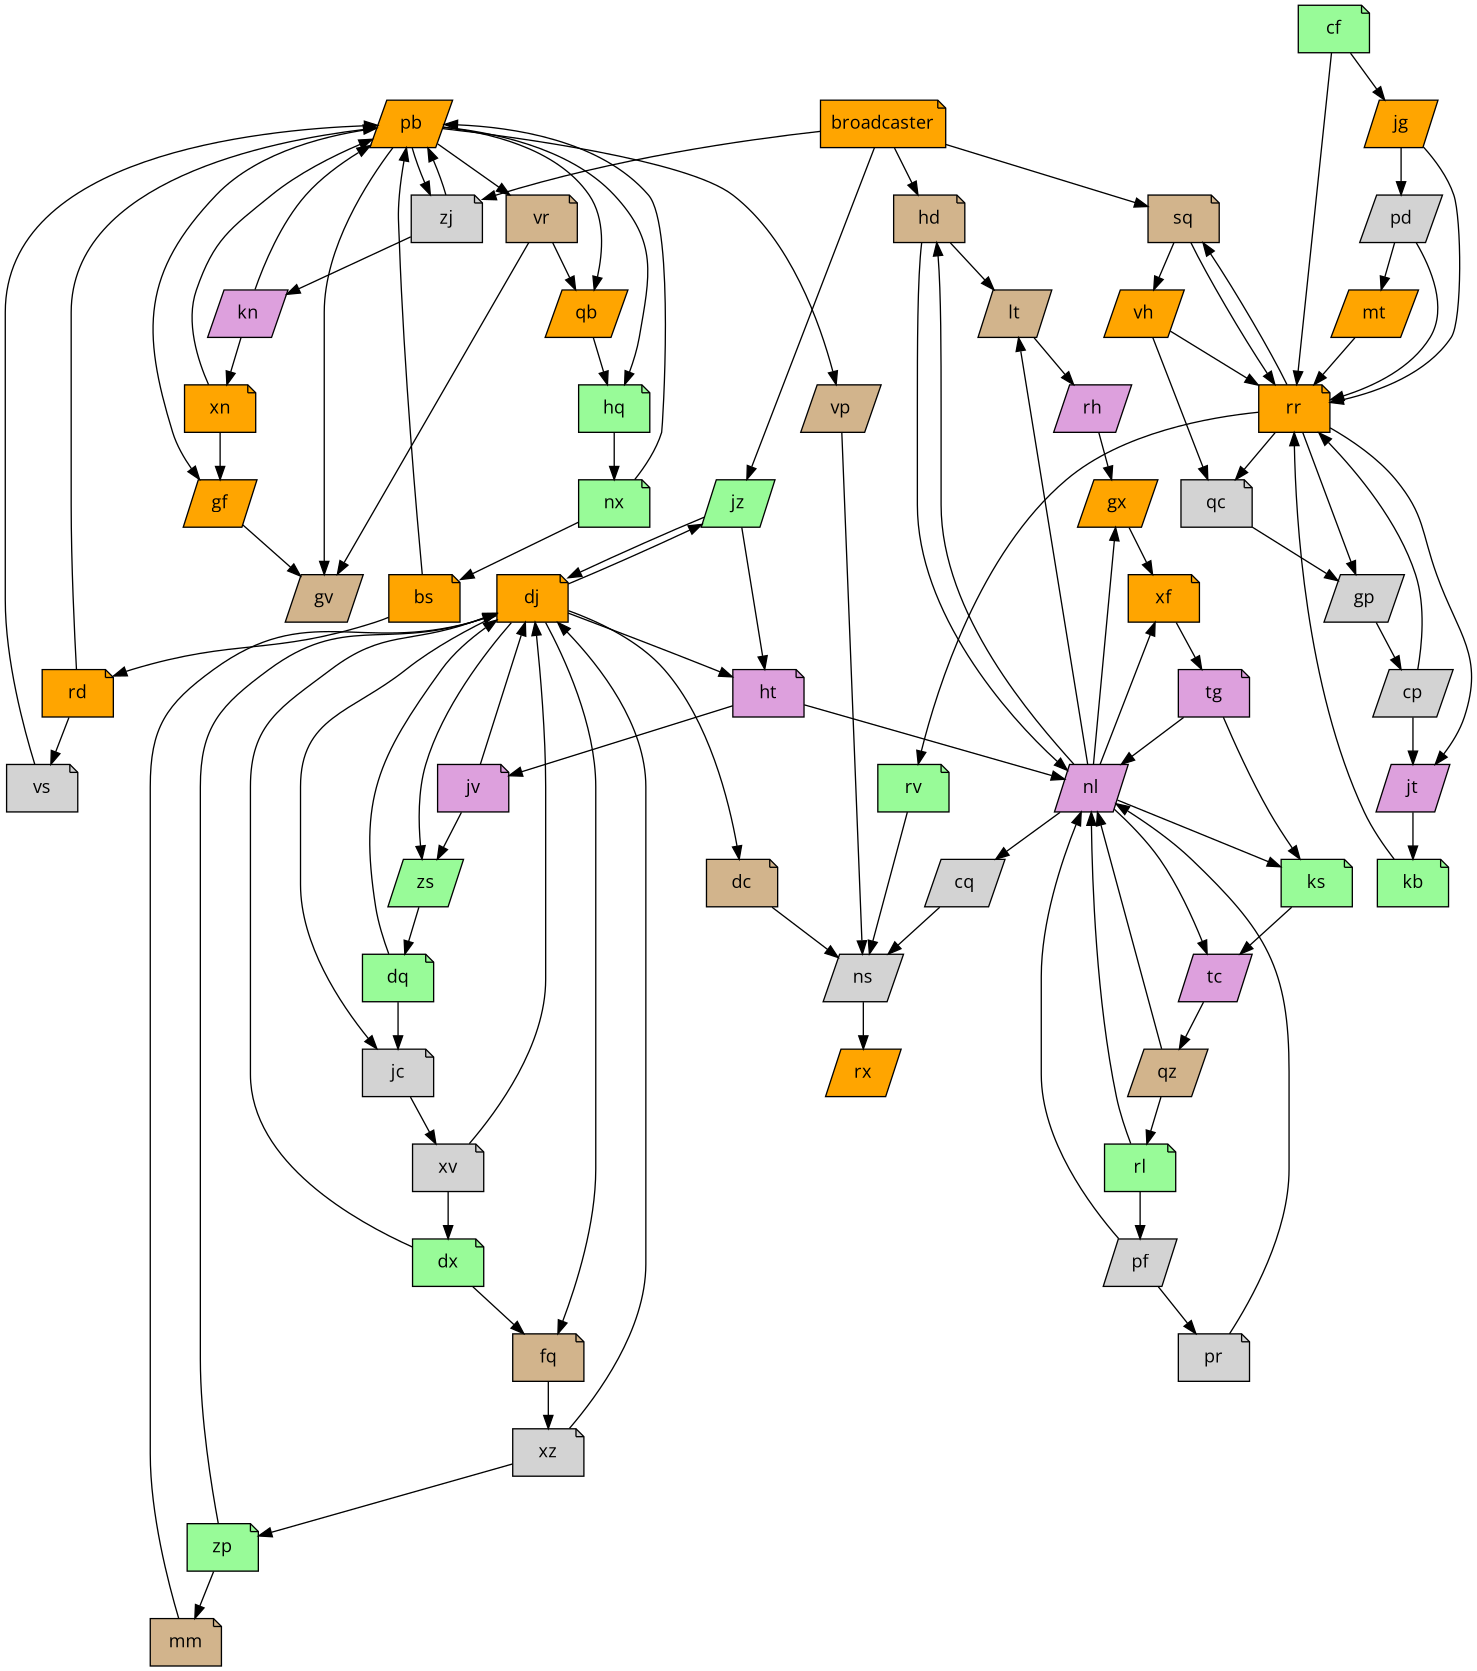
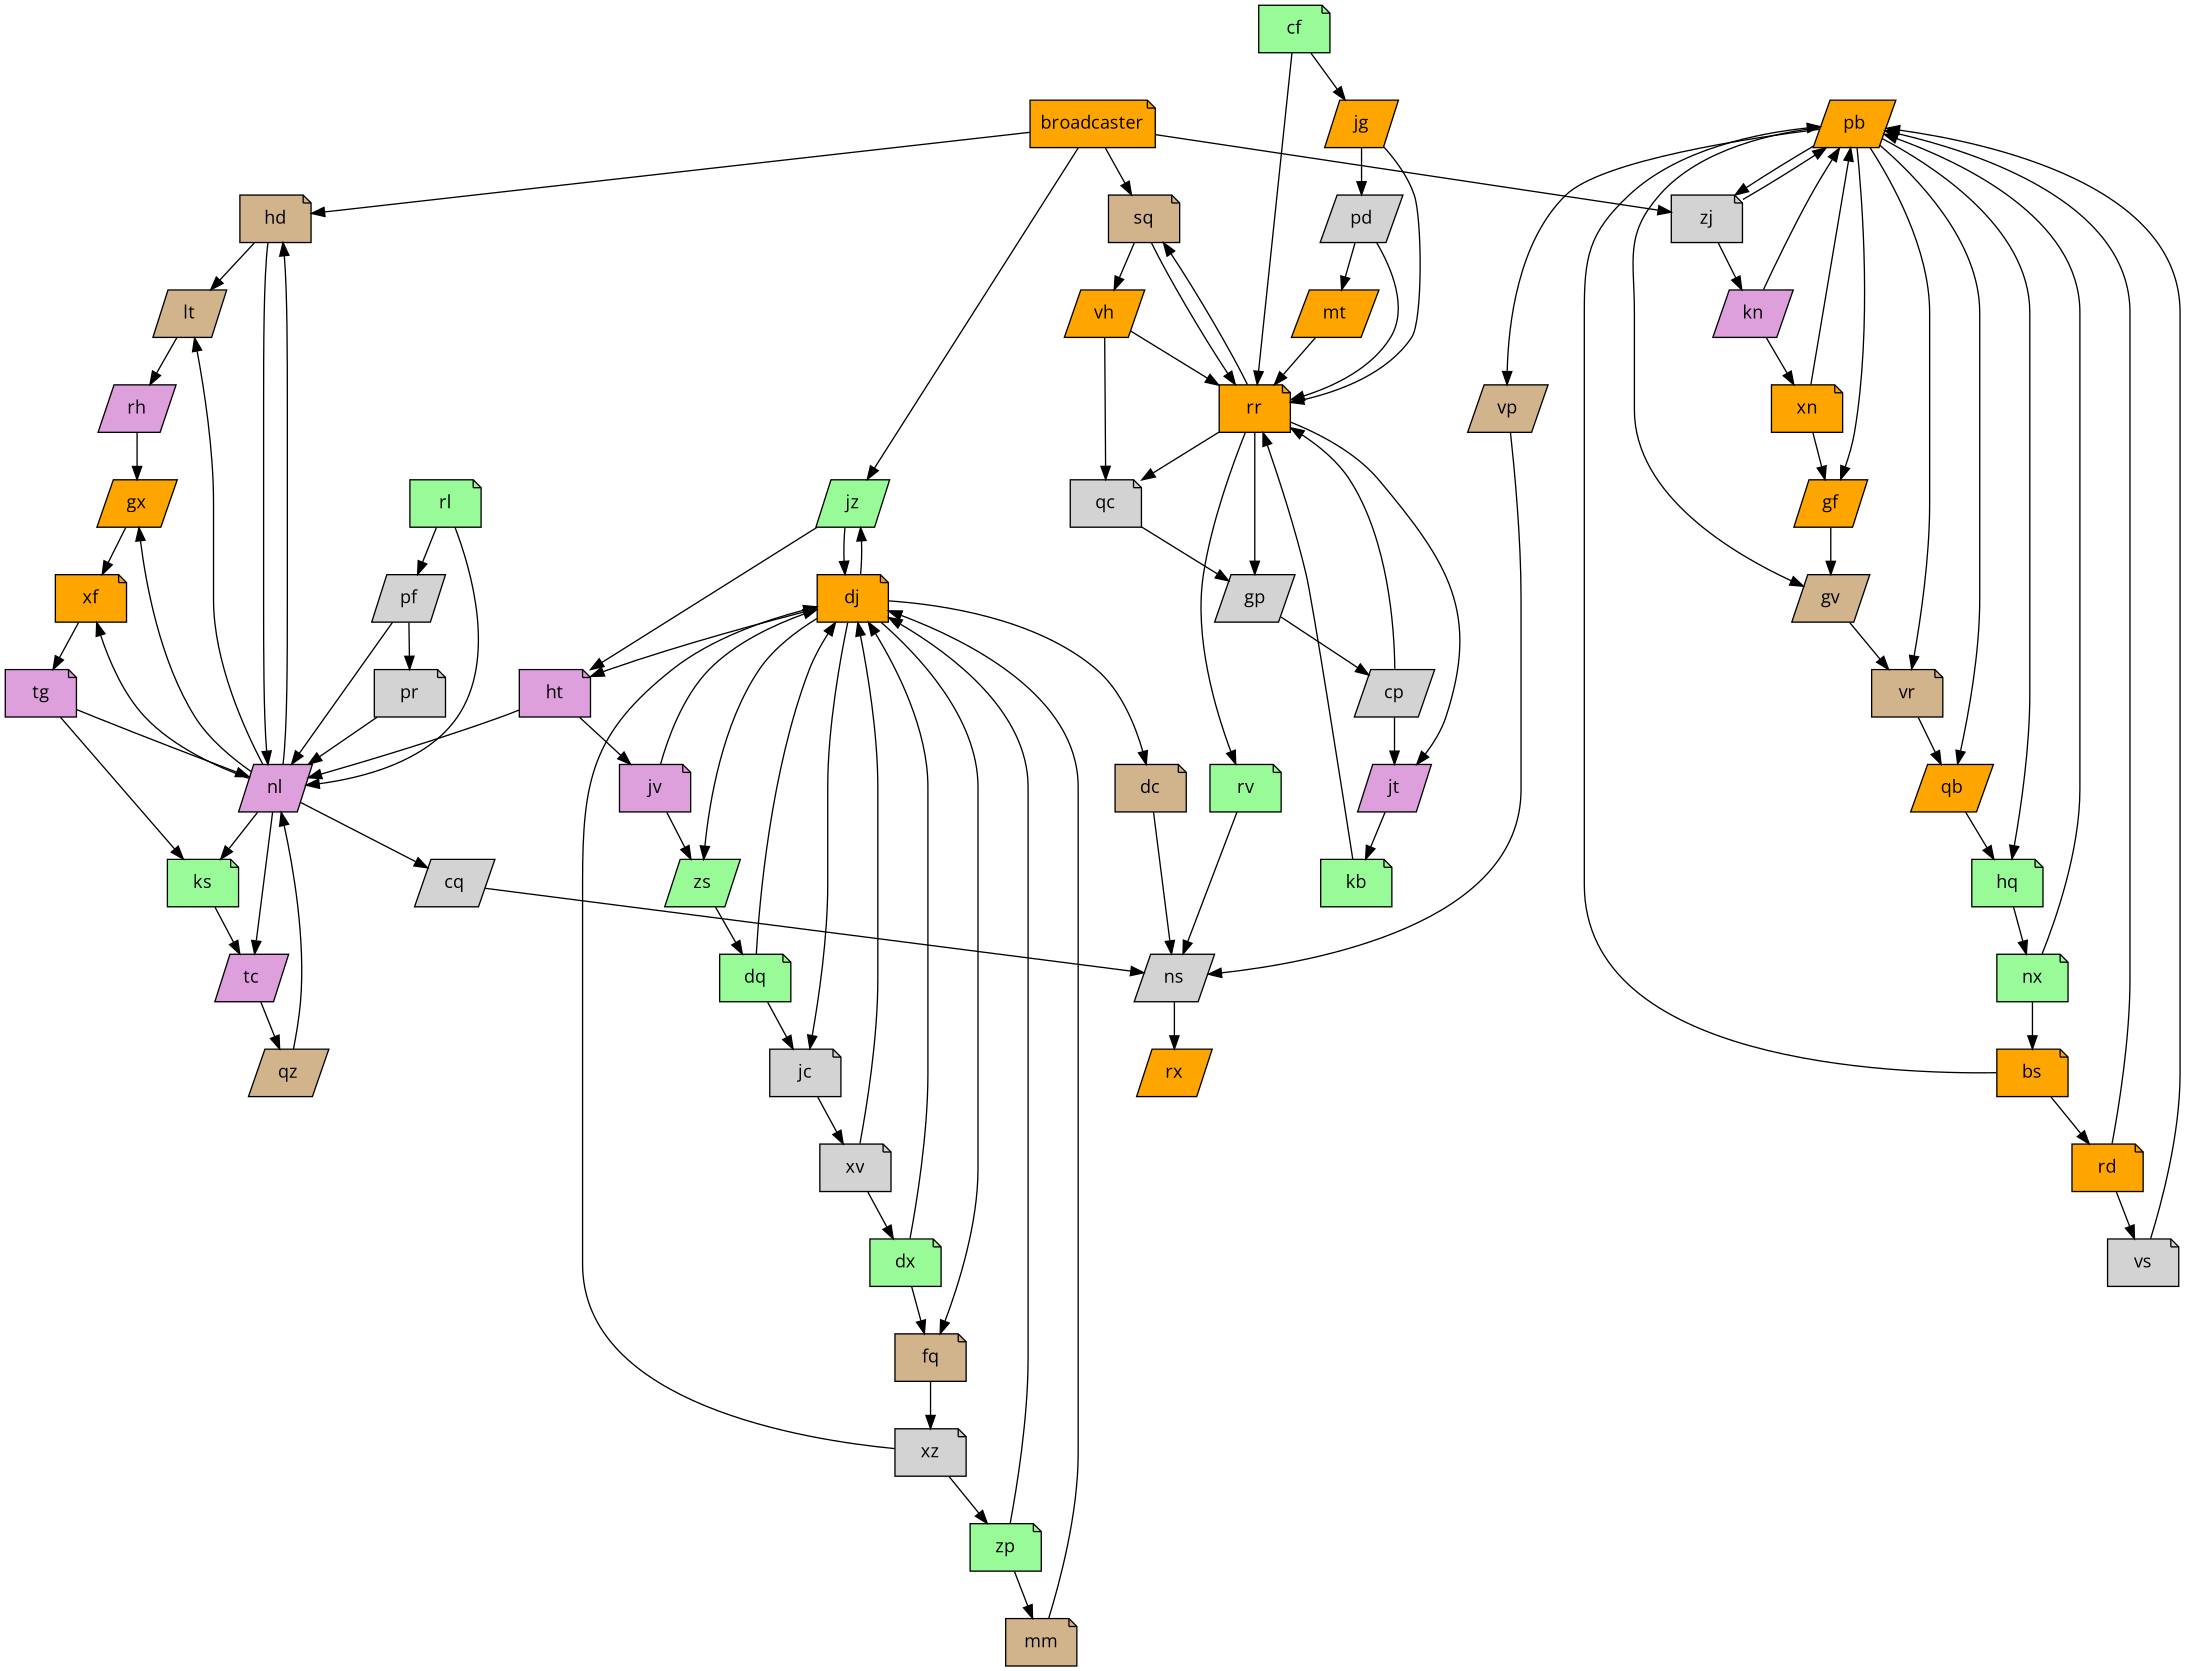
edge "vr" -> "gv": reversed
edge "qz" -> "rl": removed
